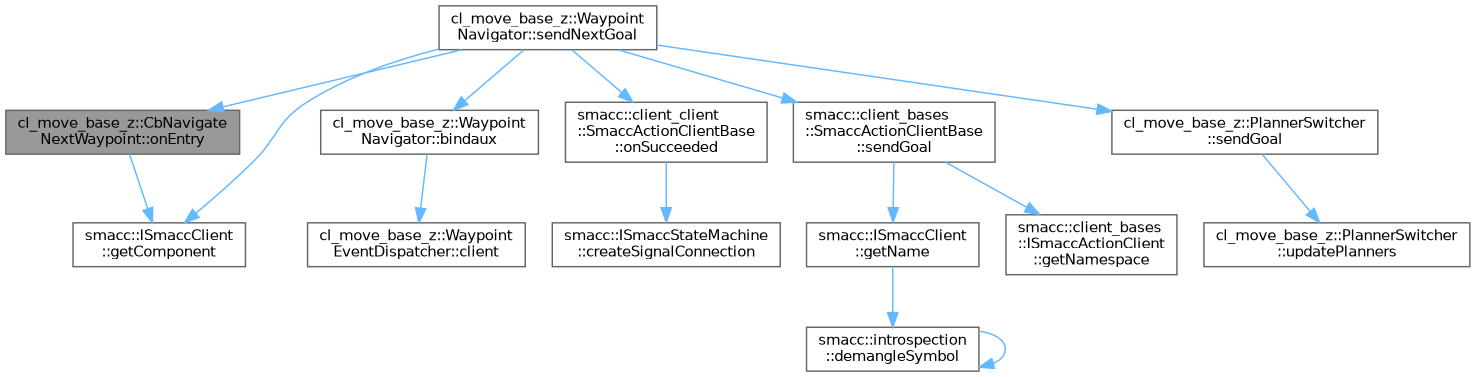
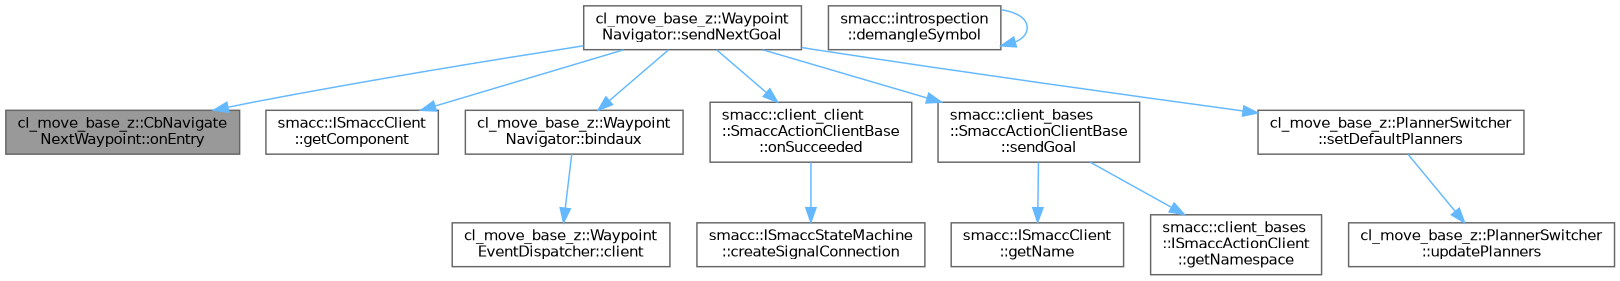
node "cl_move_base_z::PlannerSwitcher ::sendGoal": label "cl_move_base_z::PlannerSwitcher ::sendGoal" -> "cl_move_base_z::PlannerSwitcher ::setDefaultPlanners"
edge "cl_move_base_z::CbNavigate NextWaypoint::onEntry" -> "smacc::ISmaccClient ::getComponent": removed
edge "smacc::ISmaccClient ::getName" -> "smacc::introspection ::demangleSymbol": removed
